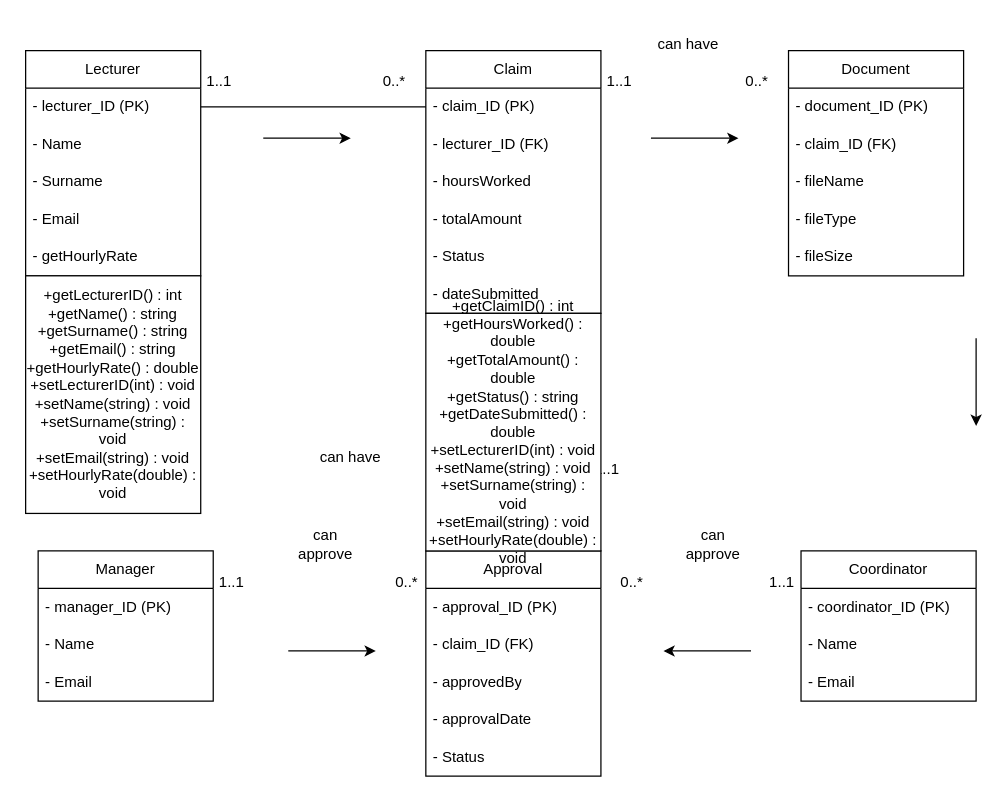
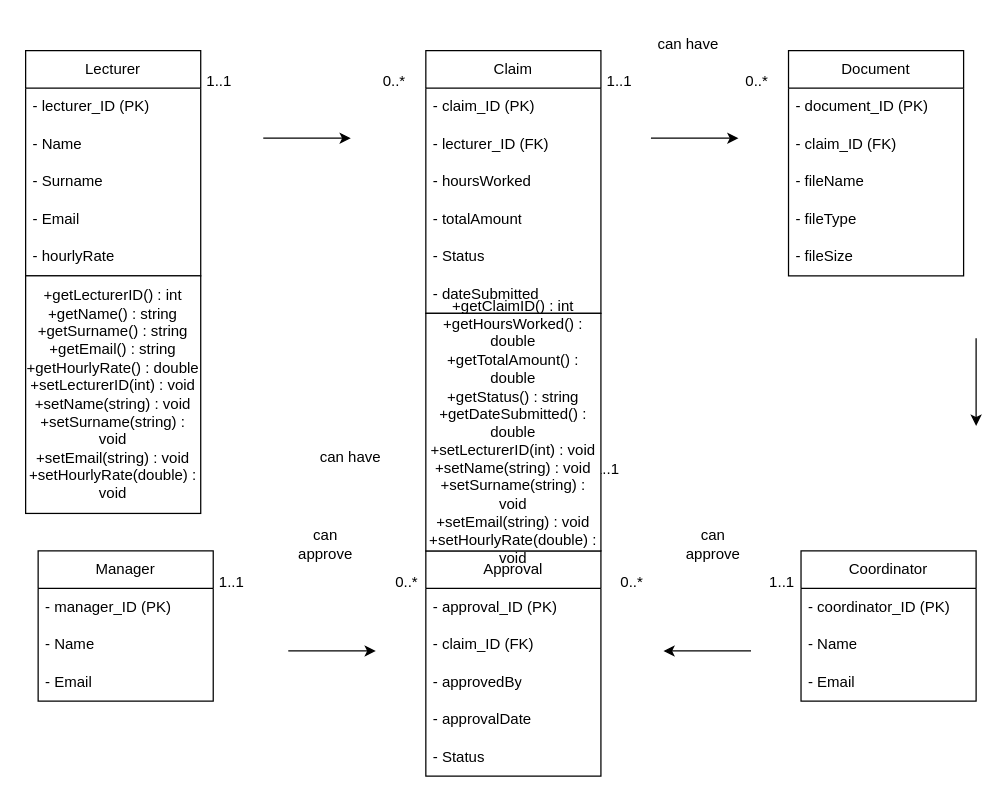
edge "- lecturer_ID (PK)" -- "- claim_ID (PK)": removed
node "- getHourlyRate": label "- getHourlyRate" -> "- hourlyRate"
